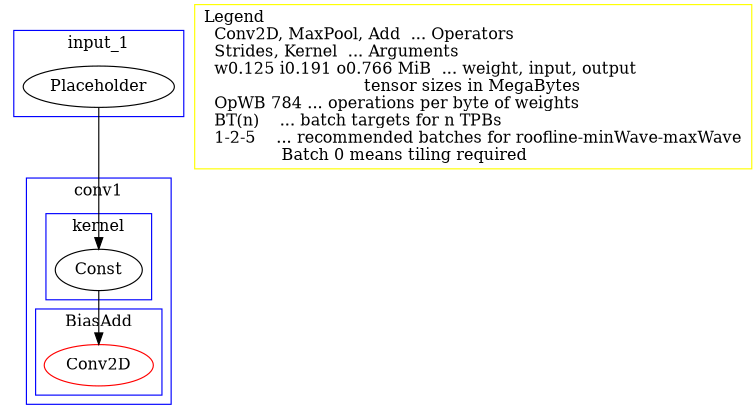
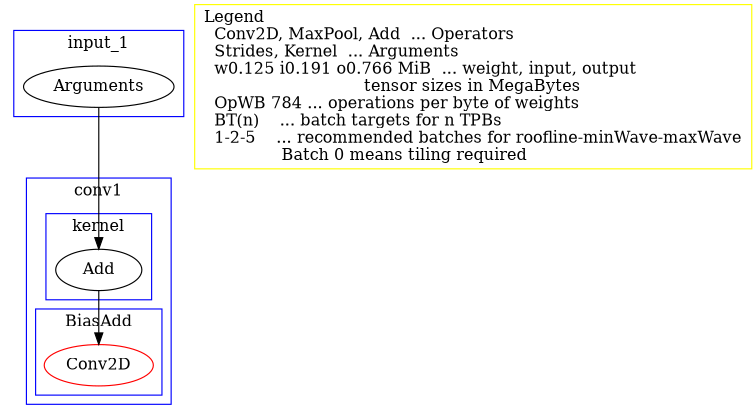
node "Placeholder": label "Placeholder" -> "Arguments"
node "Const": label "Const" -> "Add"
